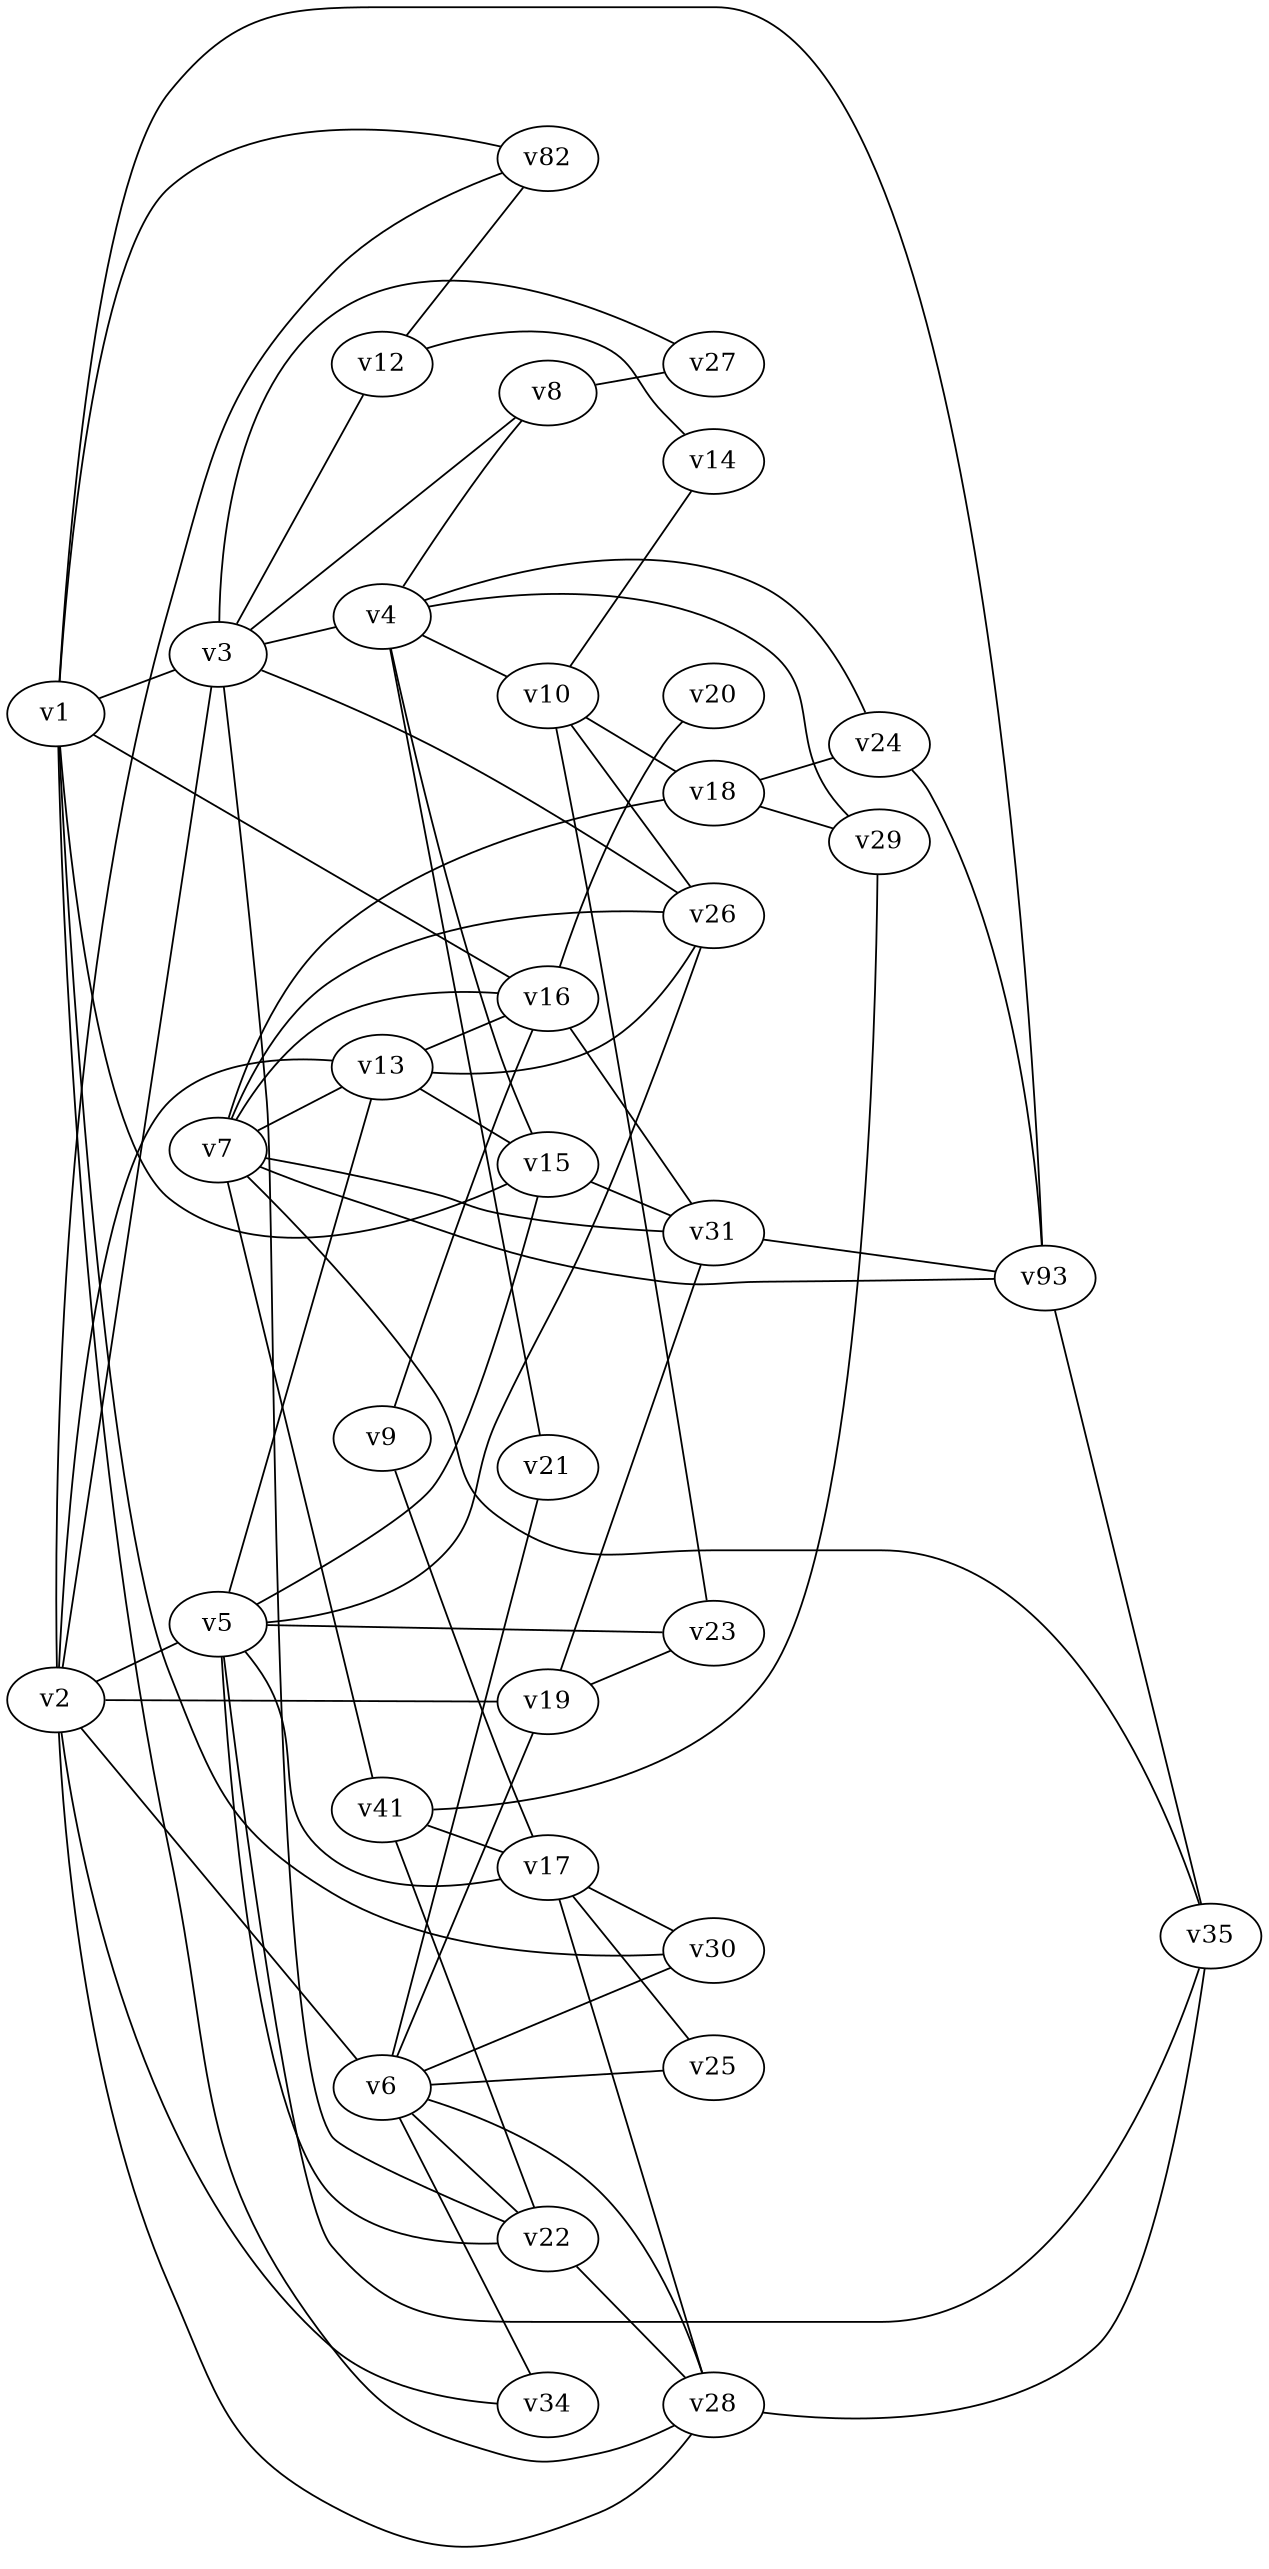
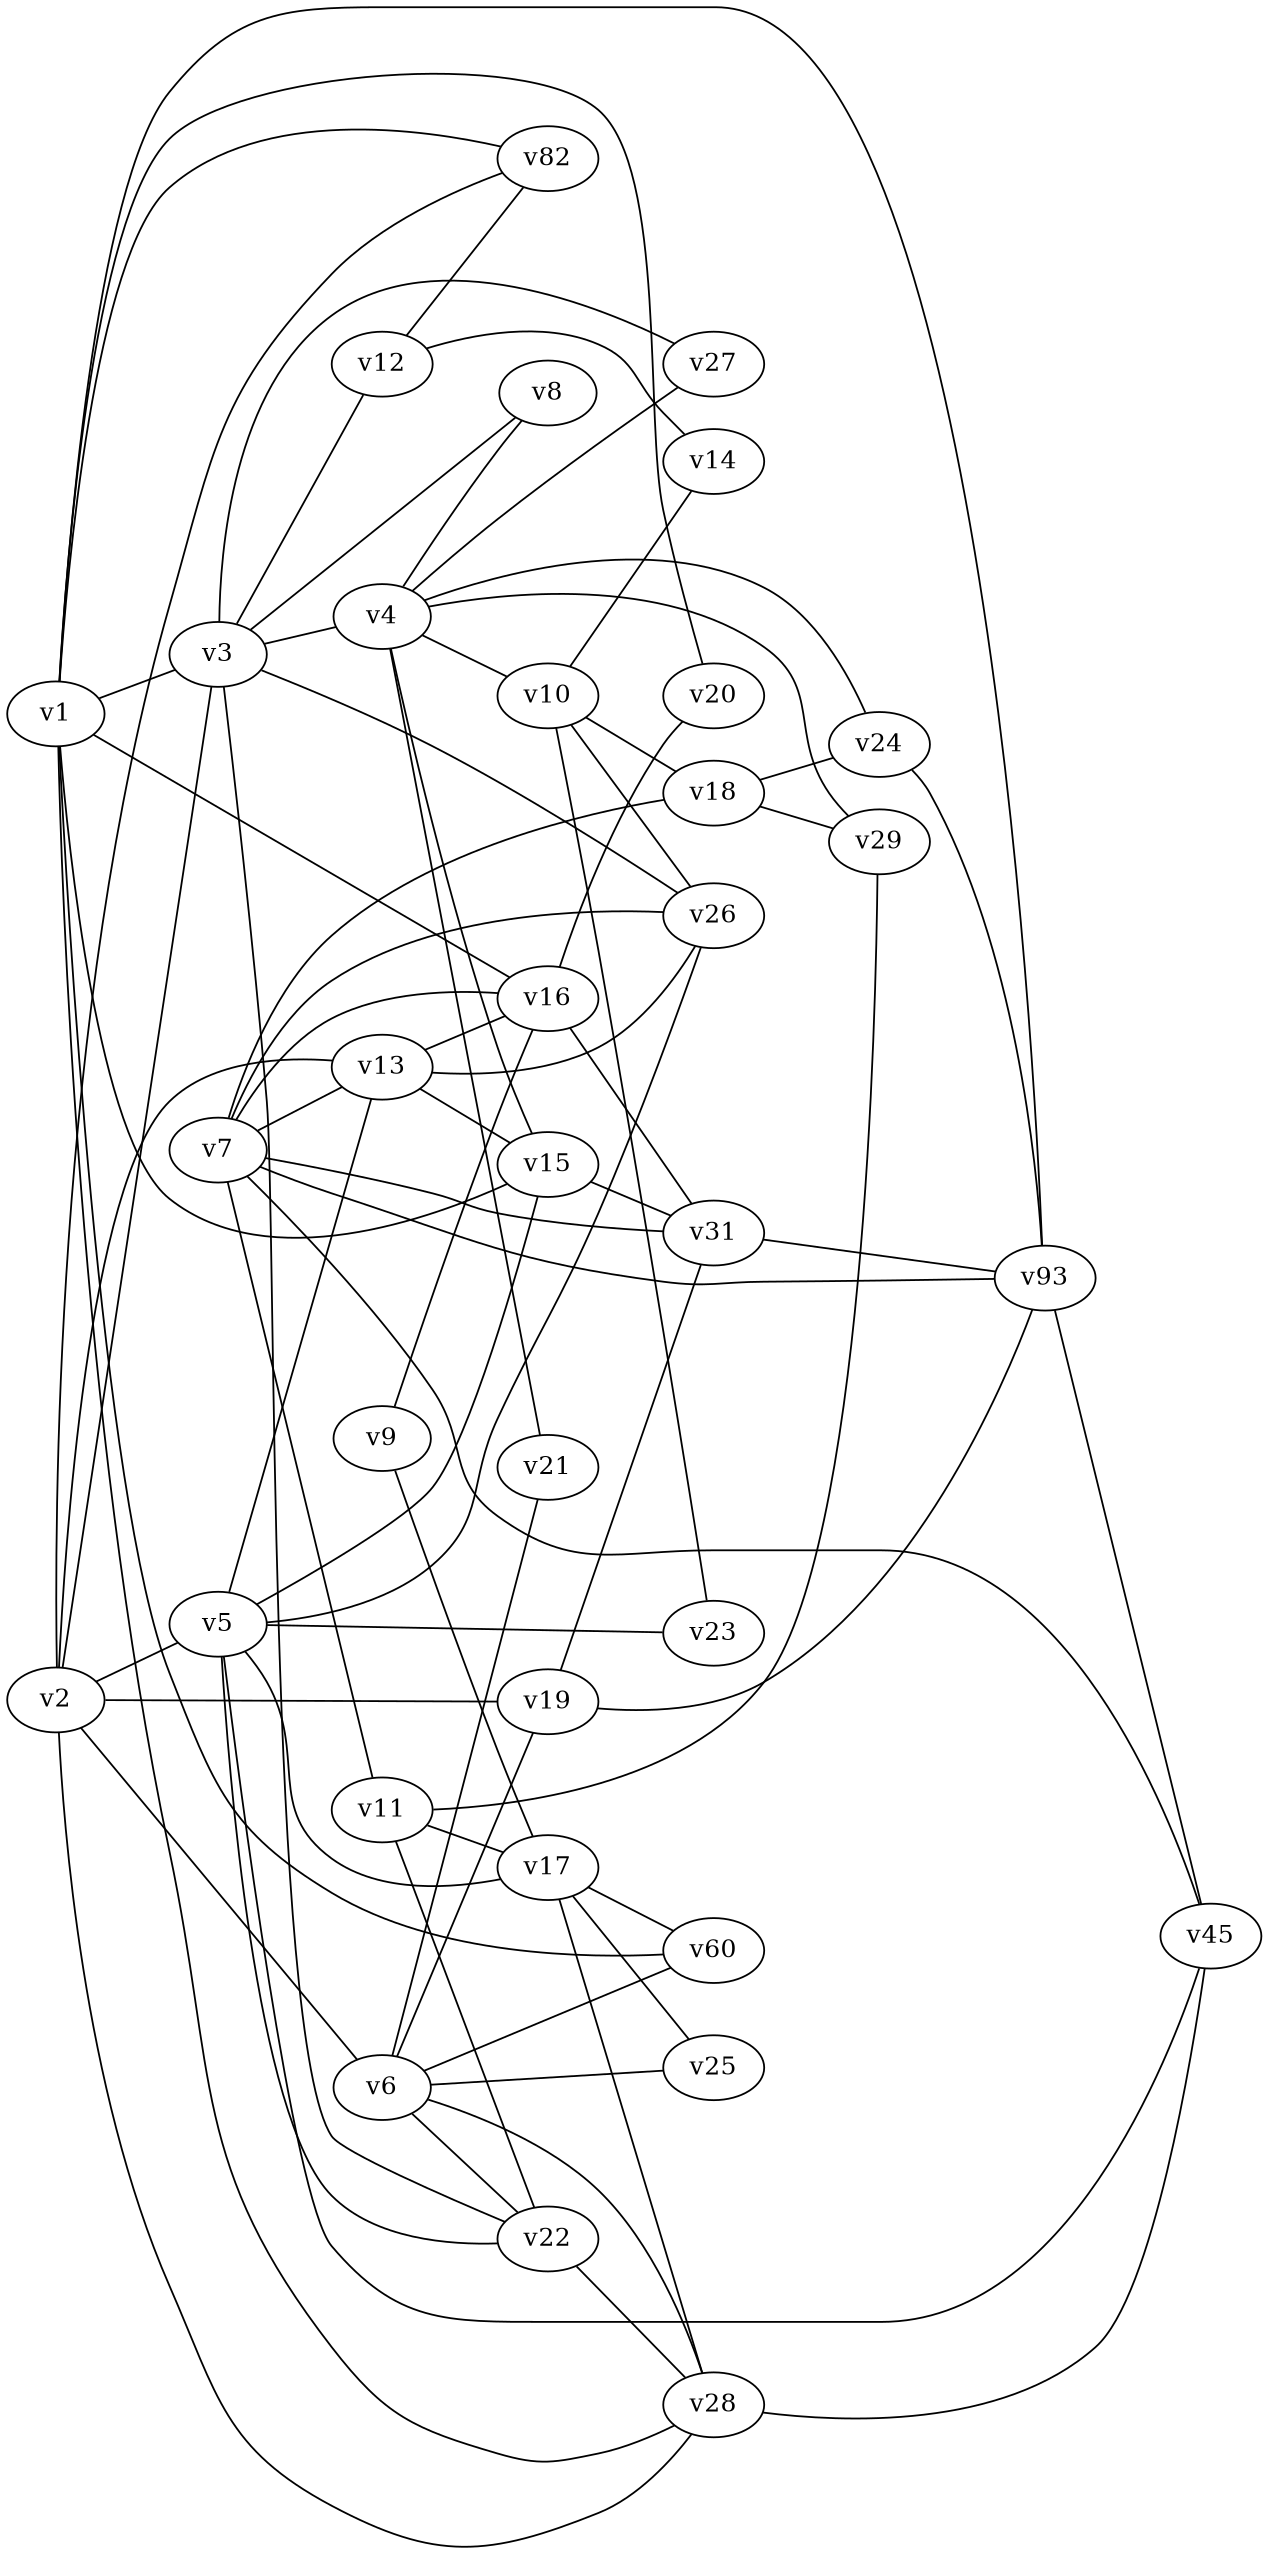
edge "v20" -- "v1": added
edge "v27" -- "v8": now "v27" -- "v4"
edge "v23" -- "v19": now "v93" -- "v19"
node "v41": label "v41" -> "v11"
node "v35": label "v35" -> "v45"
node "v30": label "v30" -> "v60"
node "v34": removed
